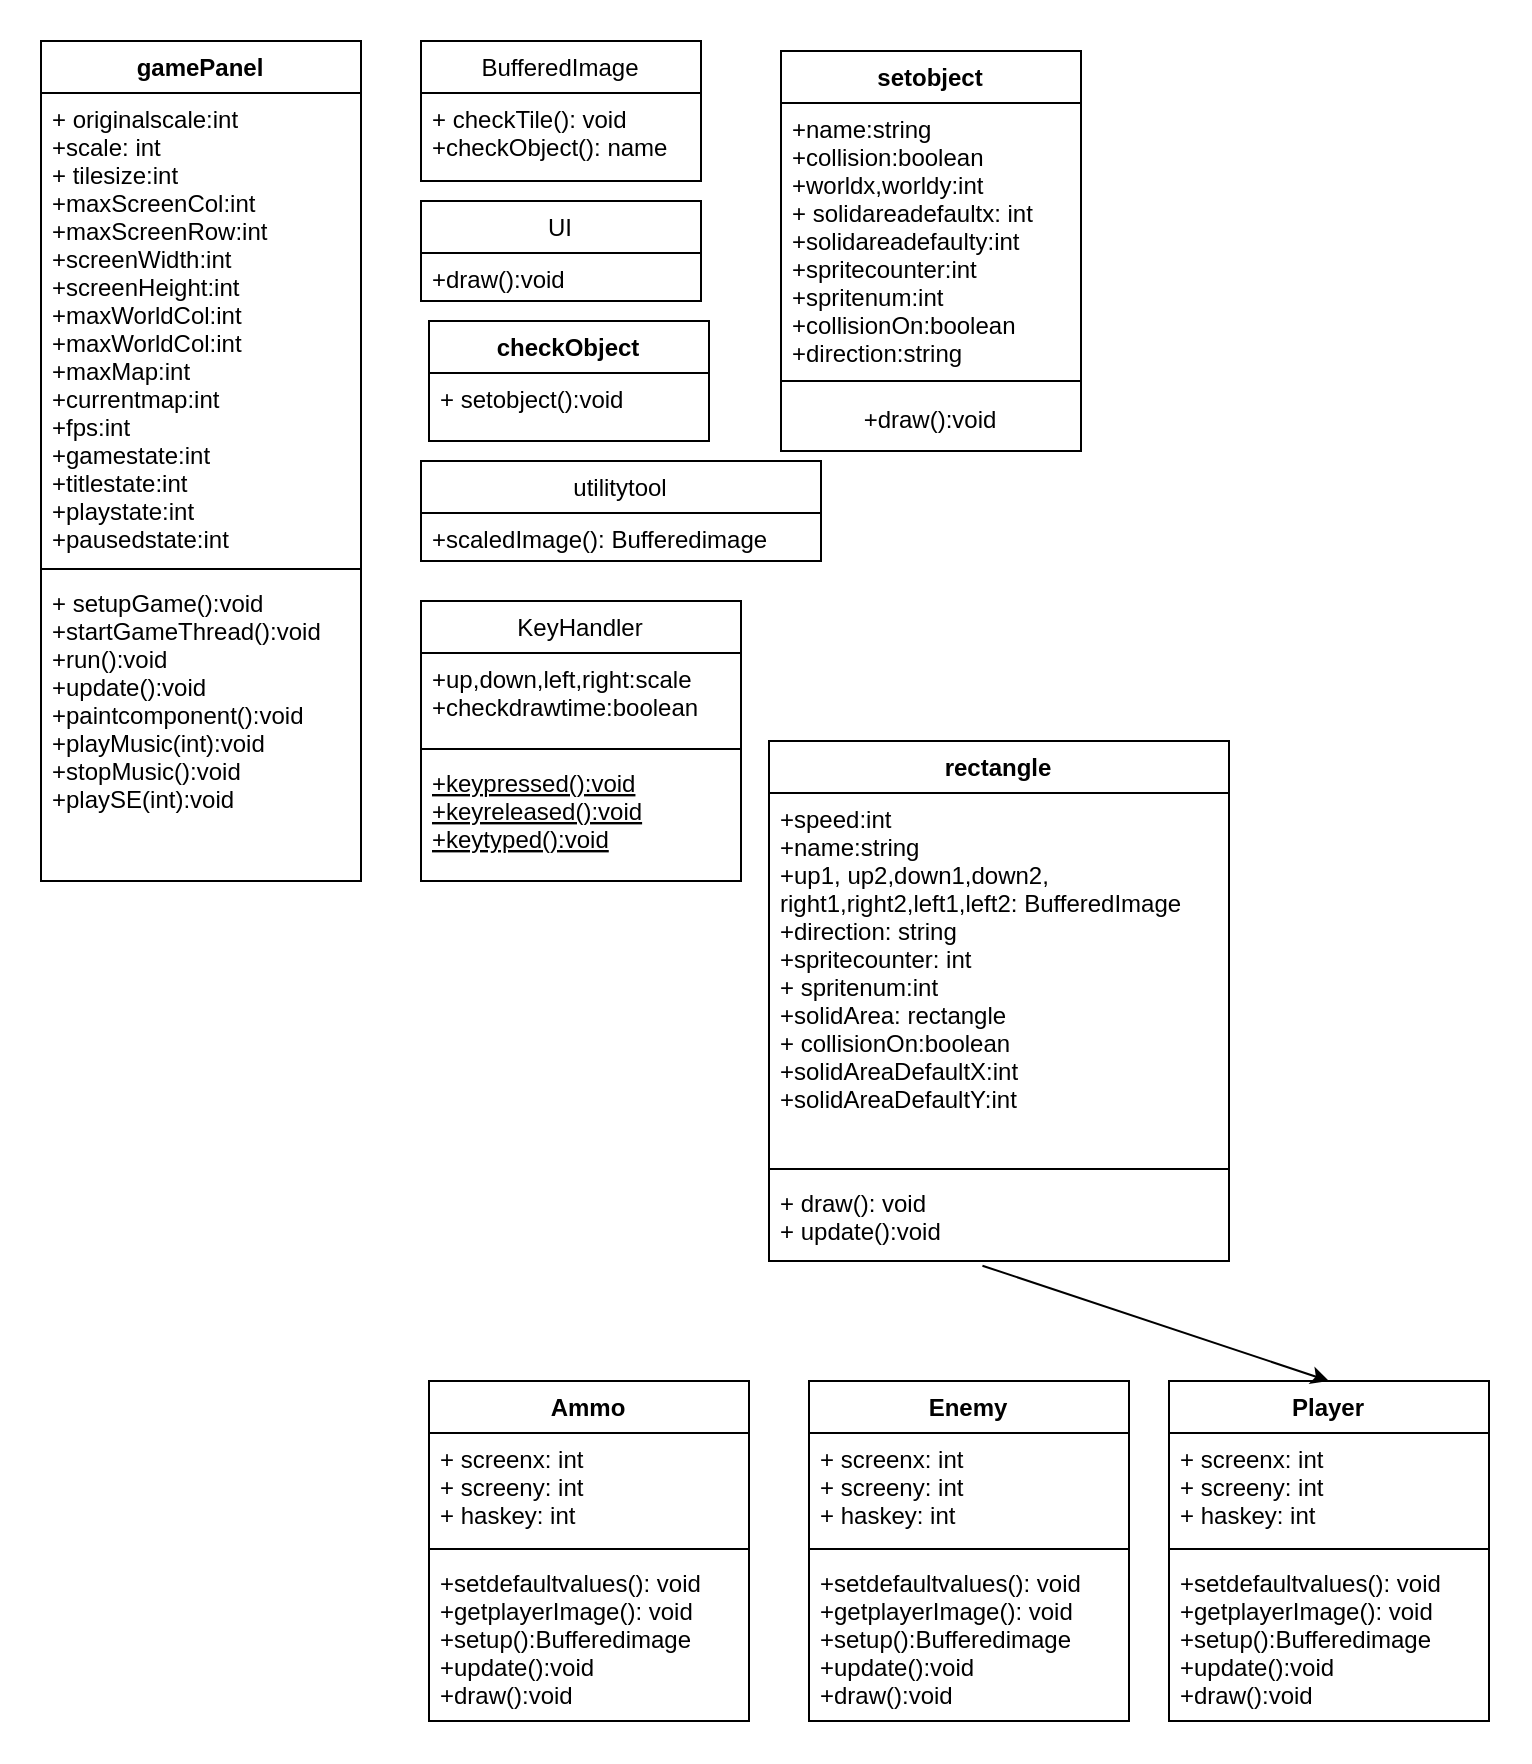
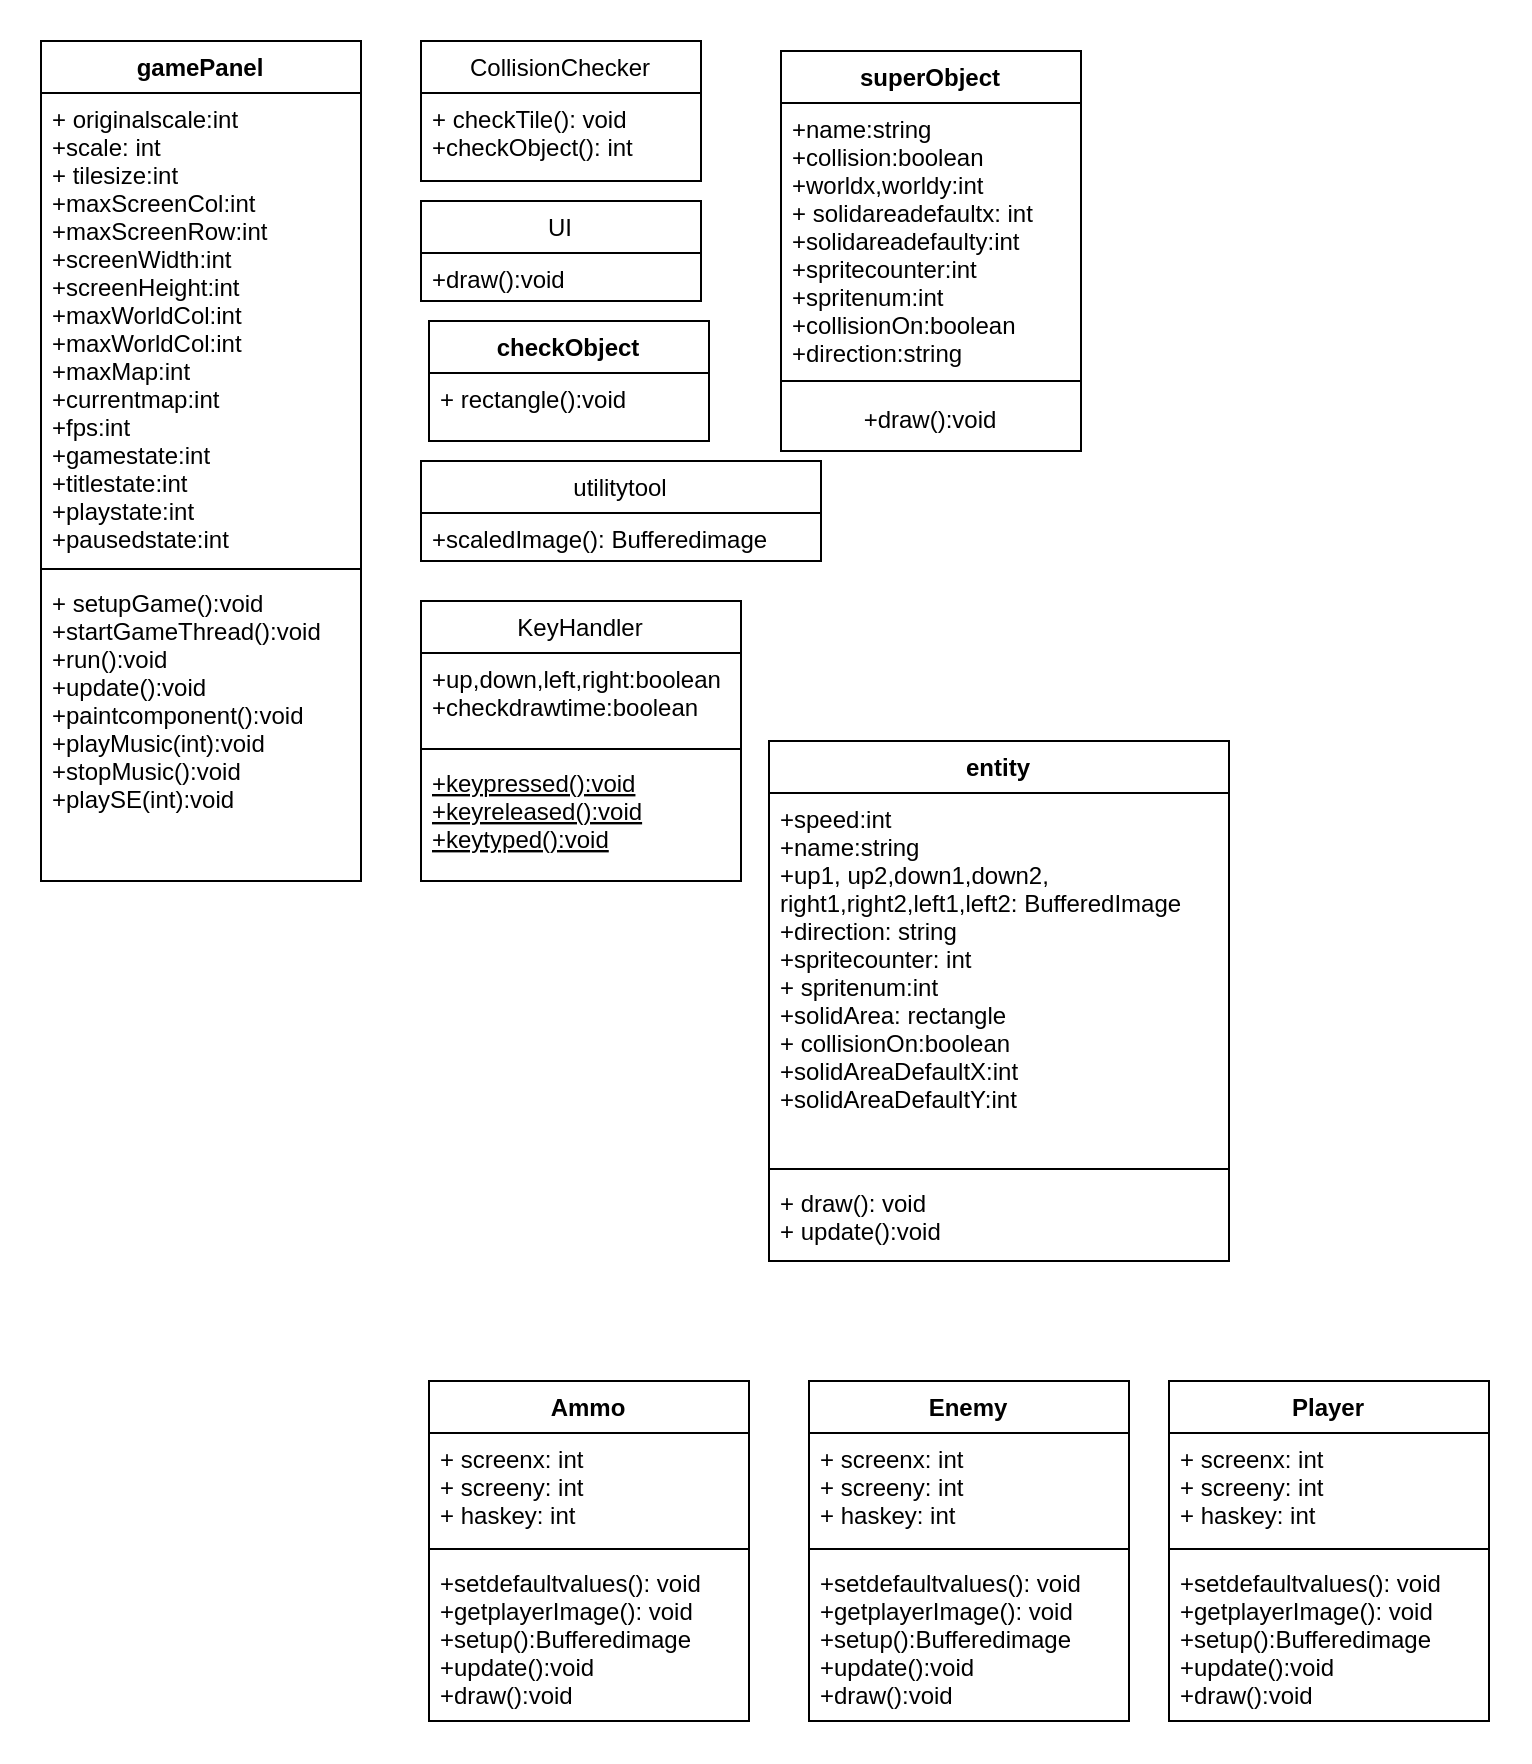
node "BufferedImage": label "BufferedImage" -> "CollisionChecker"
node "setobject": label "setobject" -> "superObject"
node "+ checkTile(): void +checkObject(): name": label "+ checkTile(): void +checkObject(): name" -> "+ checkTile(): void +checkObject(): int"
node "+ setobject():void": label "+ setobject():void" -> "+ rectangle():void"
node "+up,down,left,right:scale +checkdrawtime:boolean": label "+up,down,left,right:scale +checkdrawtime:boolean" -> "+up,down,left,right:boolean +checkdrawtime:boolean"
node "rectangle": label "rectangle" -> "entity"
edge "+ draw(): void + update():void" -> "Player": removed
